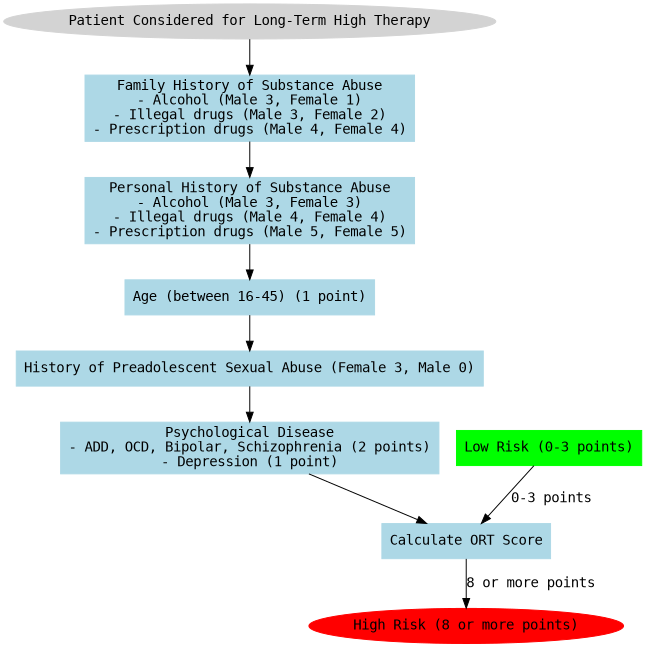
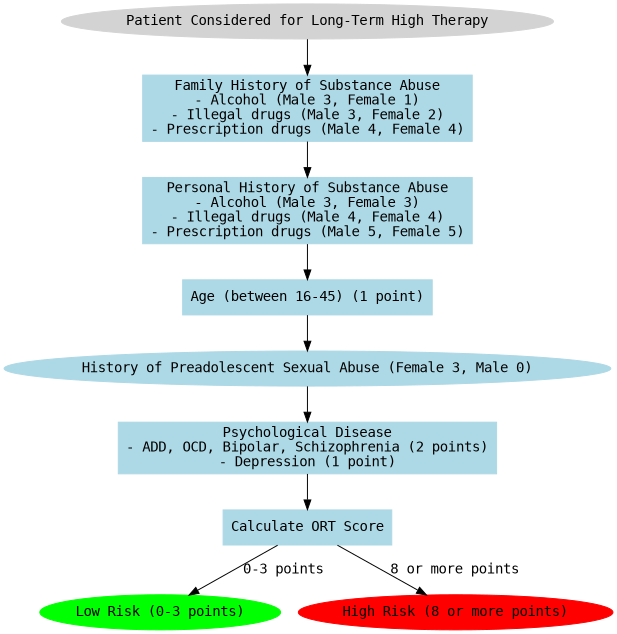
node "History of Preadolescent Sexual Abuse (Female 3, Male 0)": shape box -> ellipse
node "Low Risk (0-3 points)": shape box -> ellipse
edge "Low Risk (0-3 points)" -> "Calculate ORT Score": reversed
